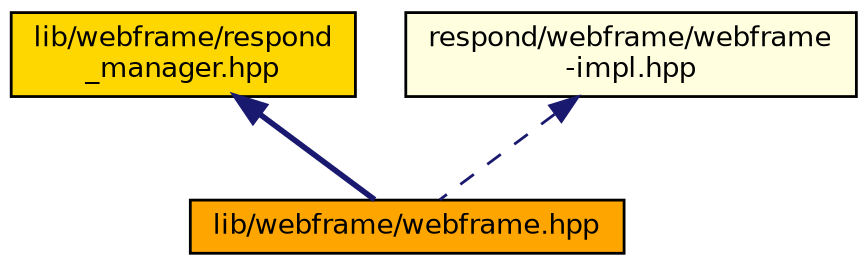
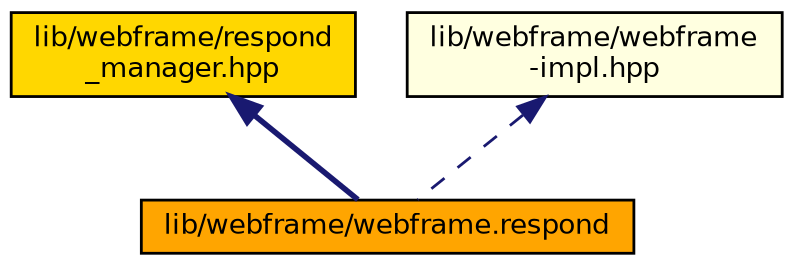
node "respond/webframe/webframe -impl.hpp": label "respond/webframe/webframe -impl.hpp" -> "lib/webframe/webframe -impl.hpp"
node "lib/webframe/webframe.hpp": label "lib/webframe/webframe.hpp" -> "lib/webframe/webframe.respond"
